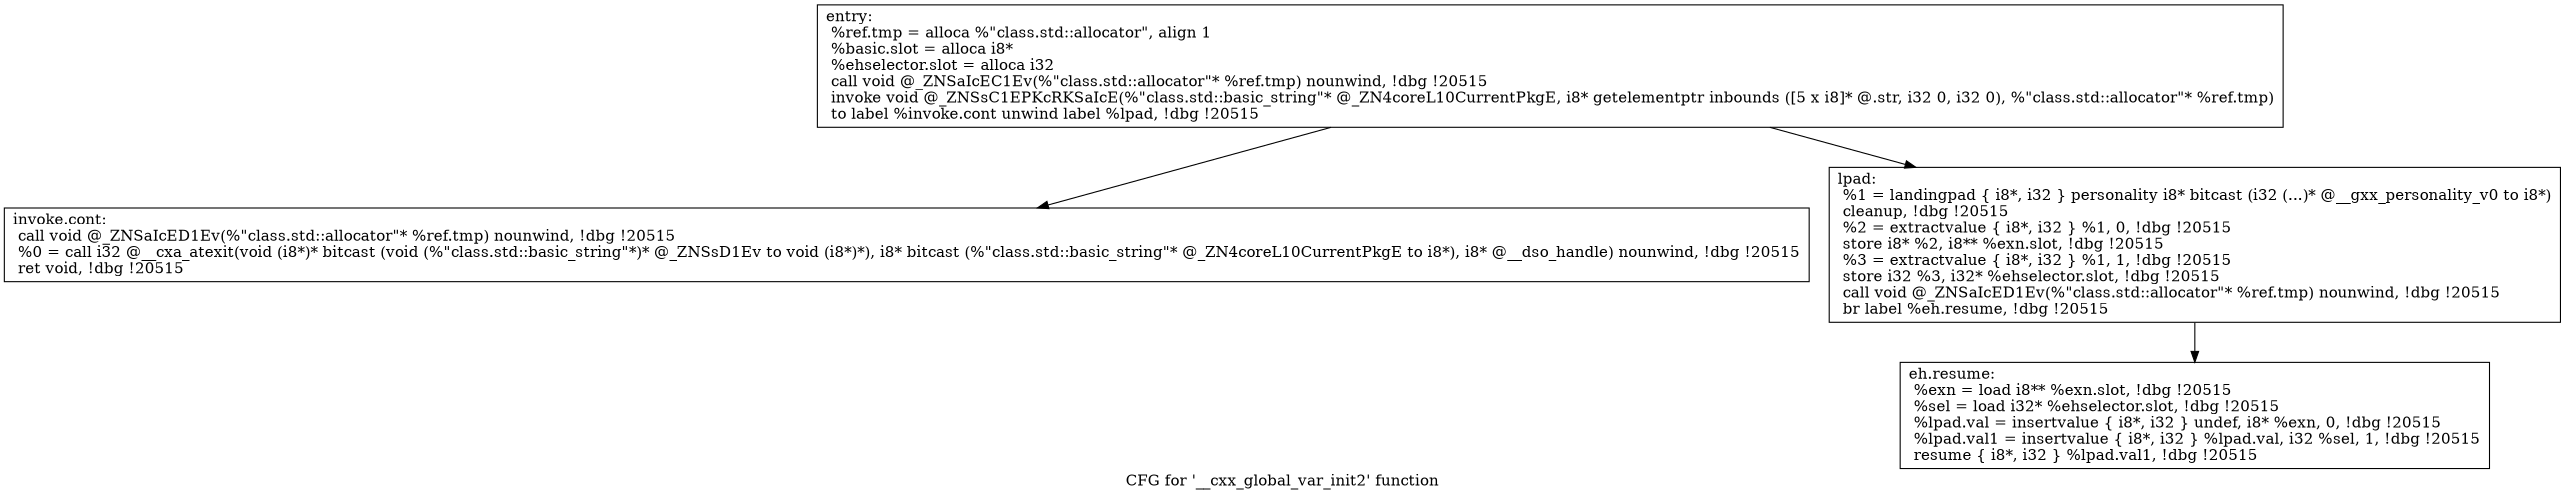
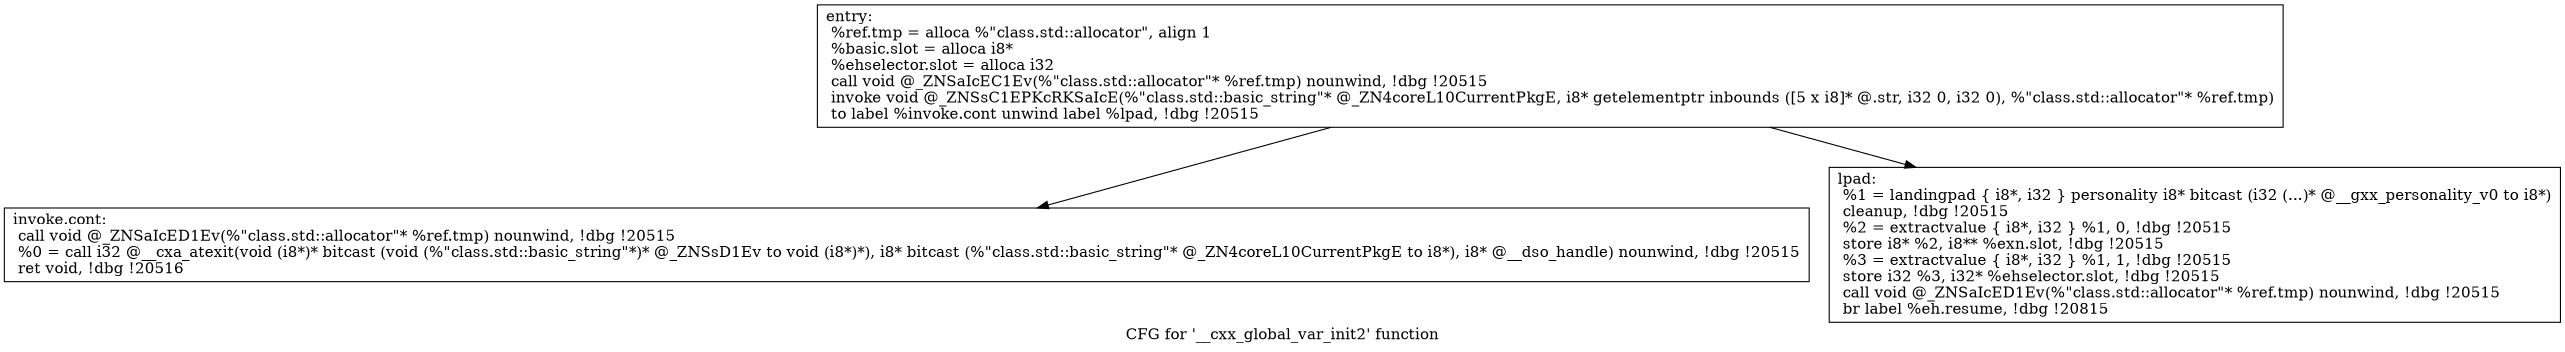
node "invoke.cont:": text "ret void, !dbg !20515" -> "ret void, !dbg !20516"
node "lpad:": text "br label %eh.resume, !dbg !20515" -> "br label %eh.resume, !dbg !20815"
node "eh.resume:": removed
